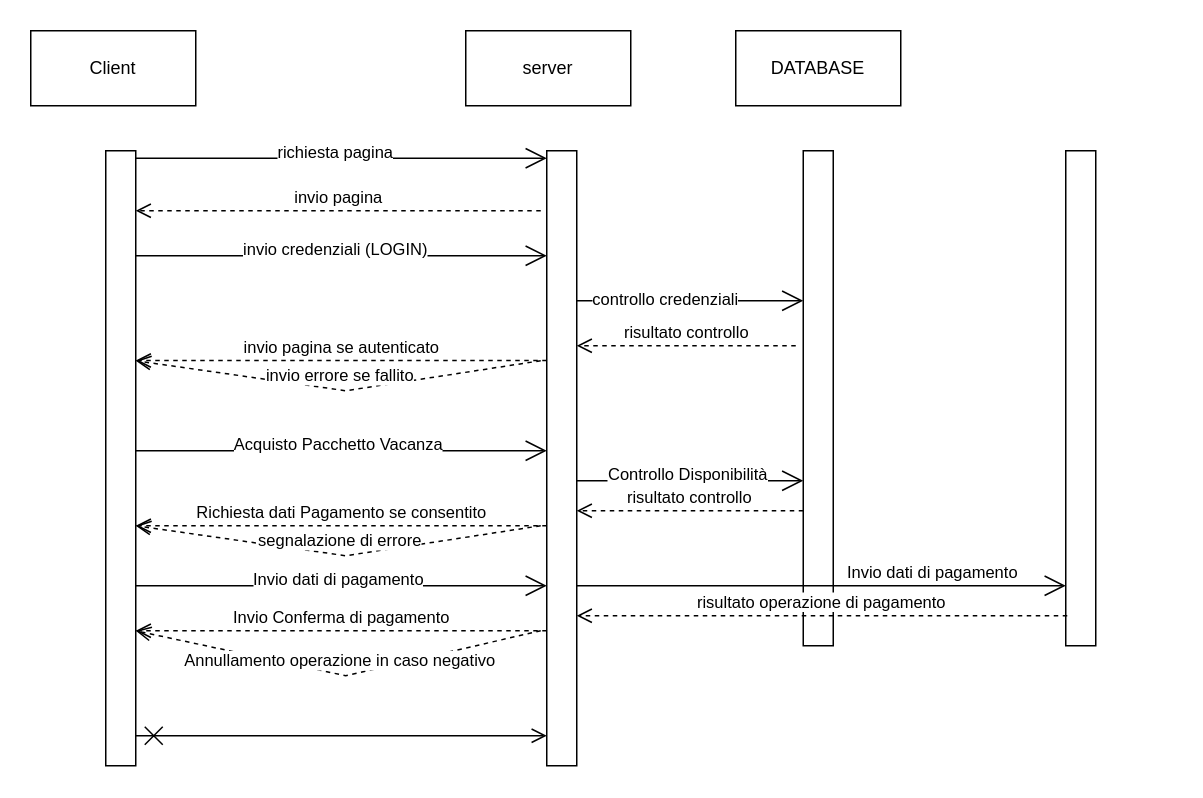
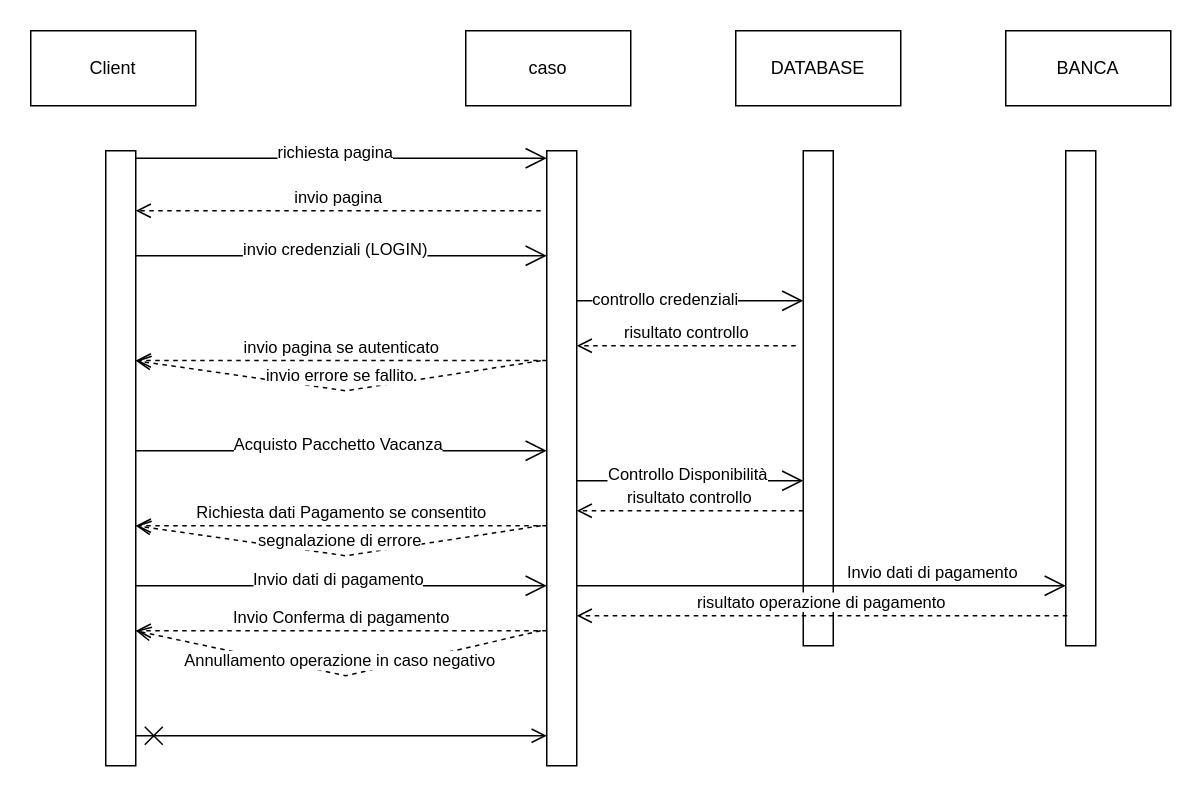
node "server": label "server" -> "caso"
node "BANCA": added
